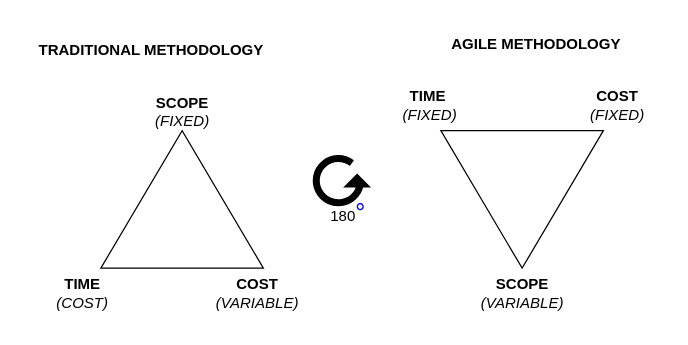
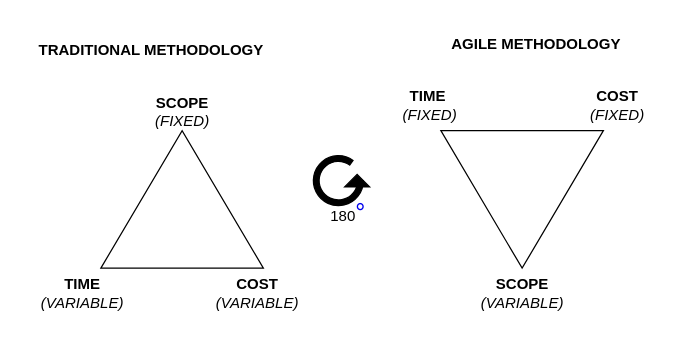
node "TIME (COST)": label "TIME (COST)" -> "TIME (VARIABLE)"
